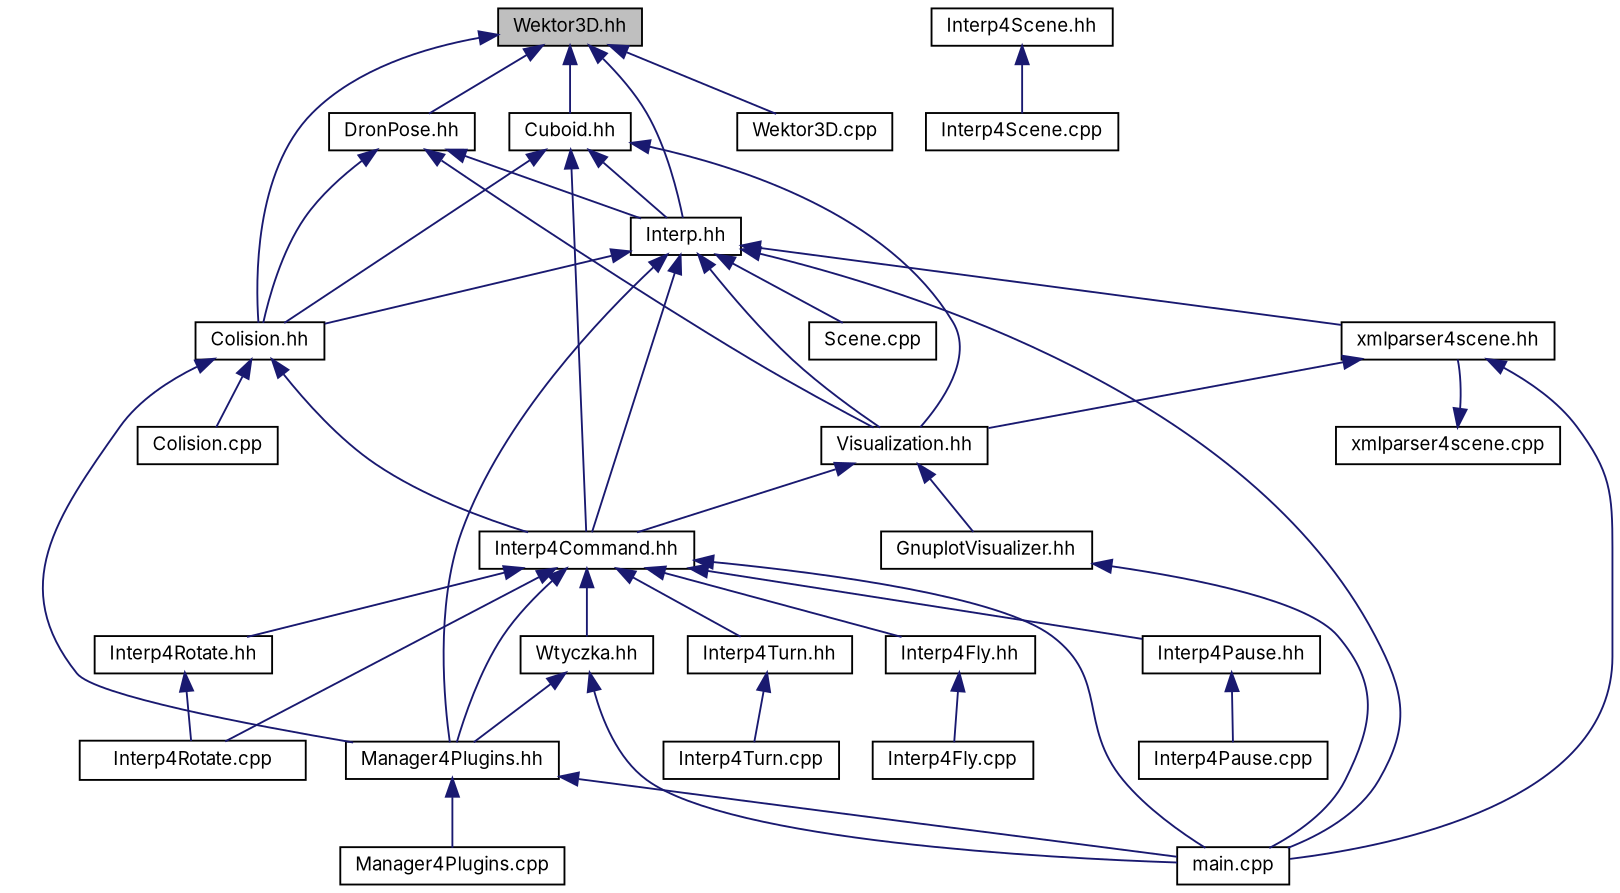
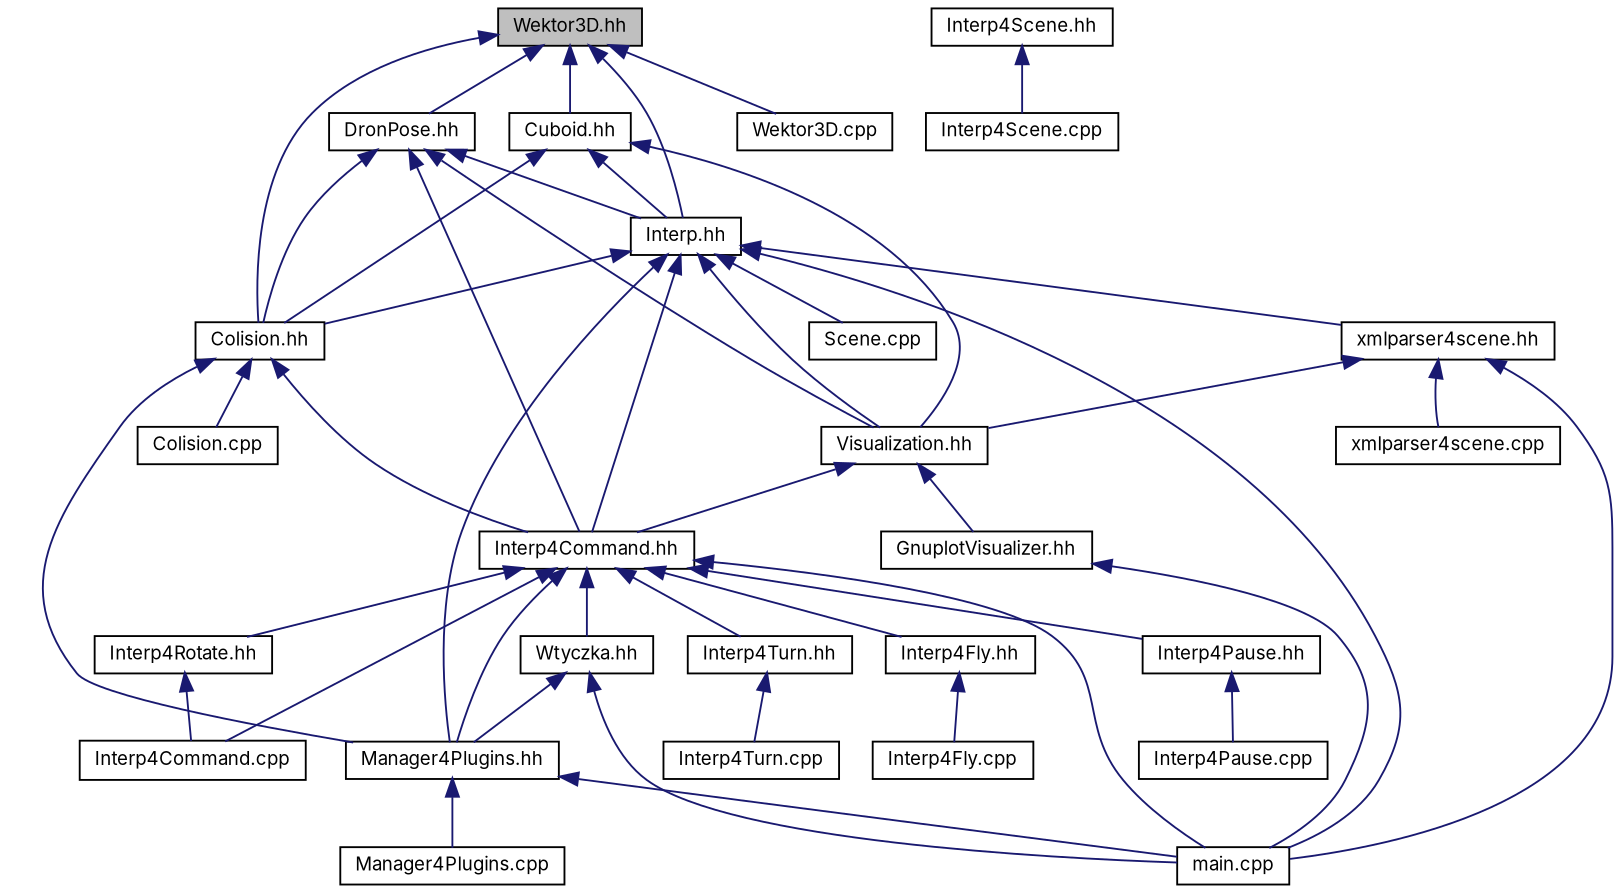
edge "Interp4Command.hh" -> "Cuboid.hh": now "Interp4Command.hh" -> "DronPose.hh"
edge "xmlparser4scene.hh" -> "xmlparser4scene.cpp": reversed
node "Interp4Rotate.cpp": label "Interp4Rotate.cpp" -> "Interp4Command.cpp"
